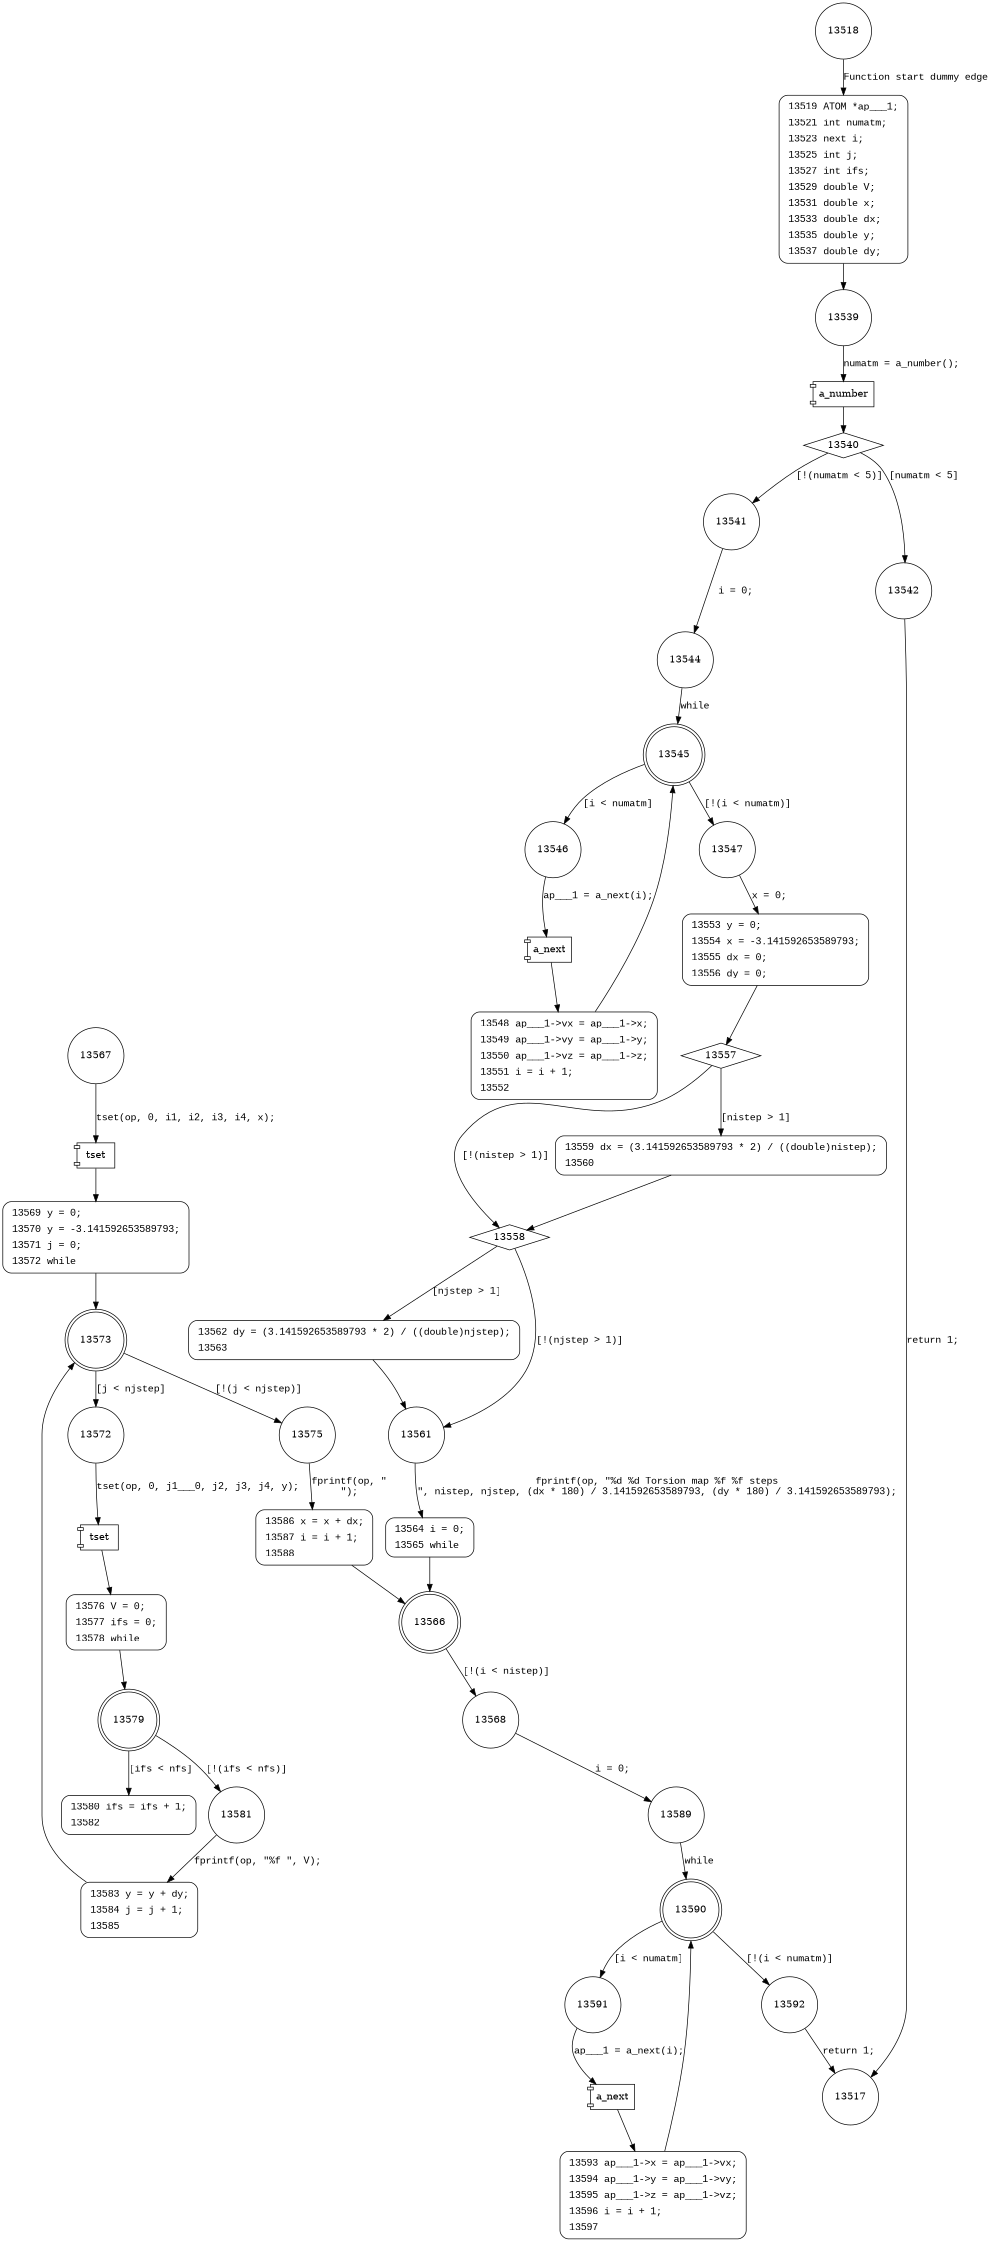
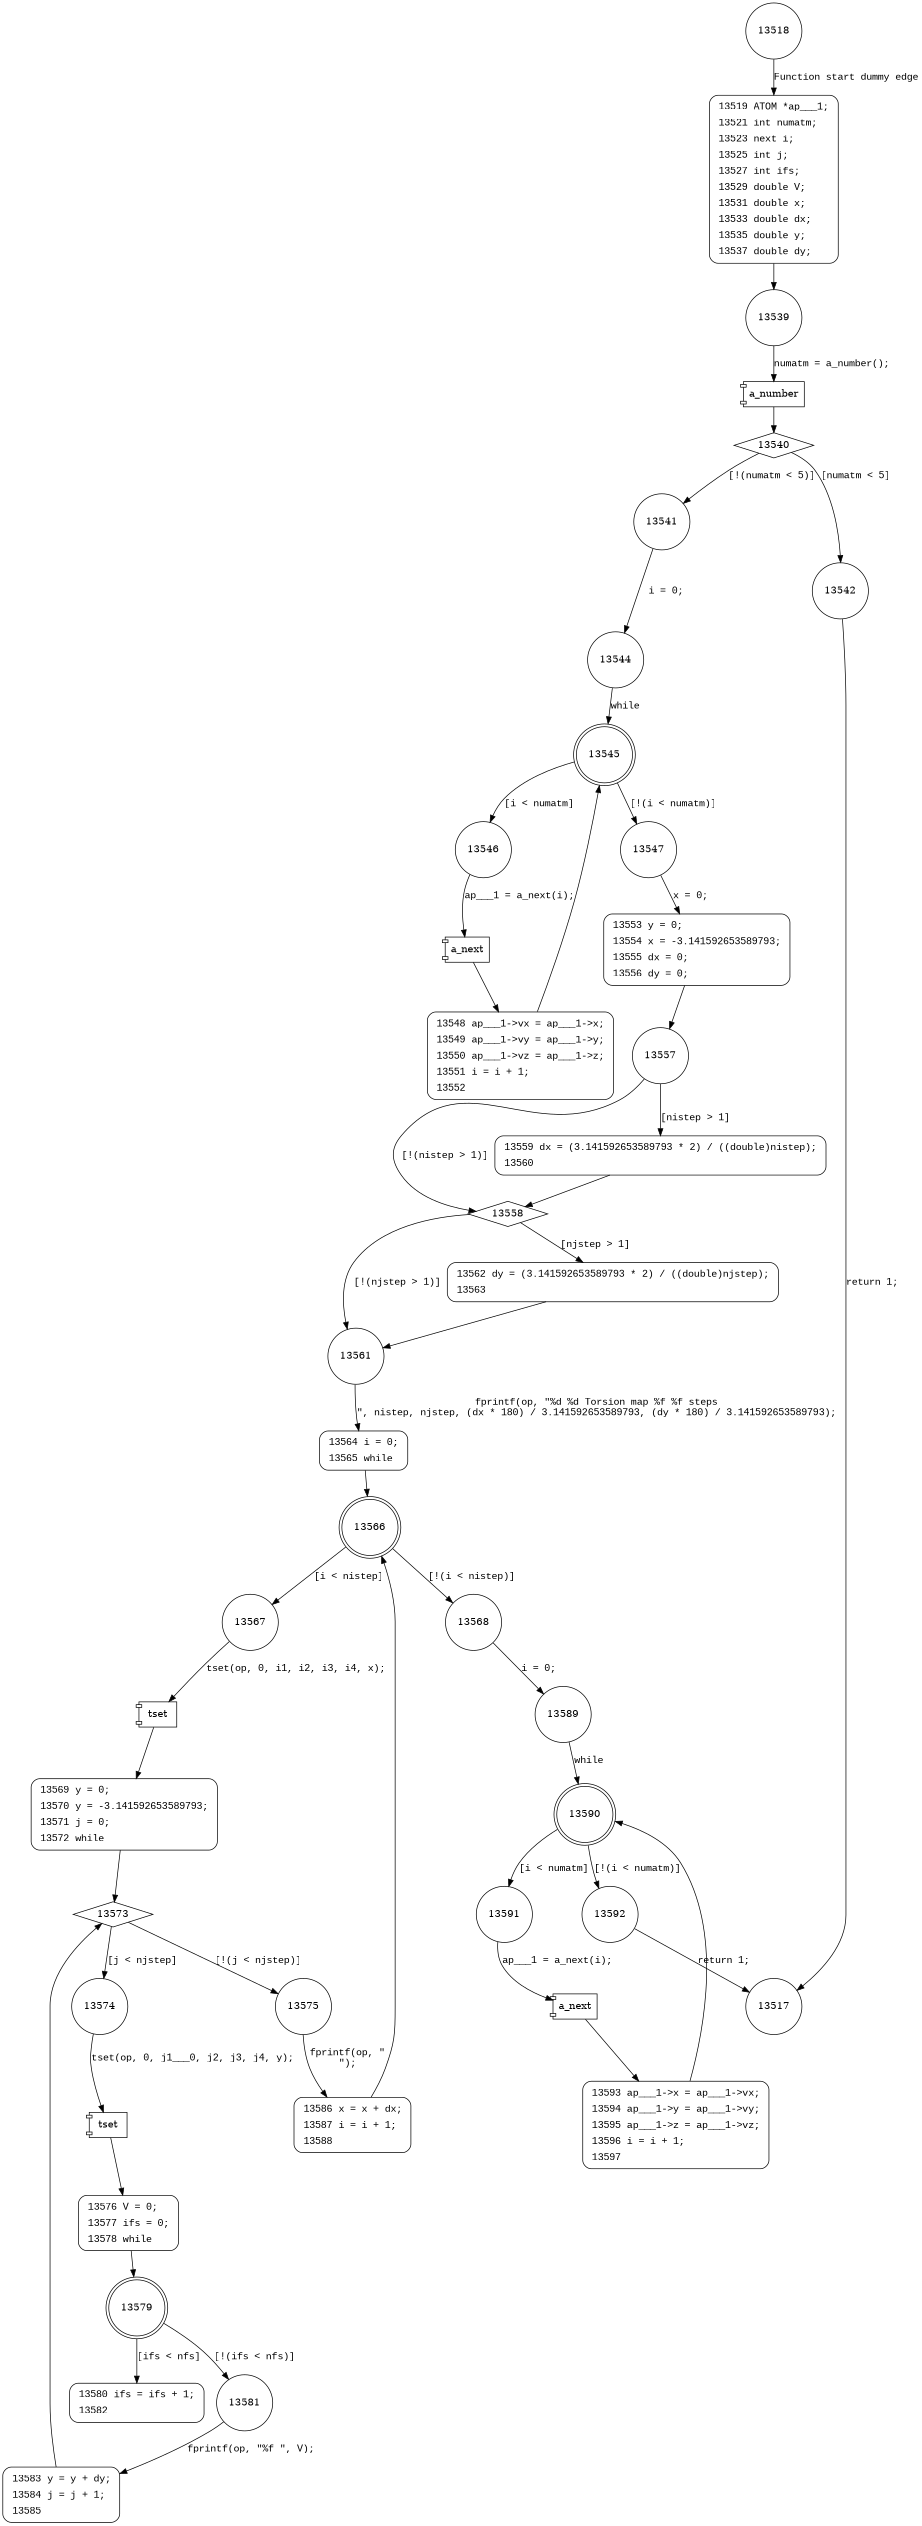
node "13557": shape diamond -> circle
node "13573": shape doublecircle -> diamond
node "13572": label "13572" -> "13574"
edge "13566" -> "13567": added, label "[i < nistep]"
